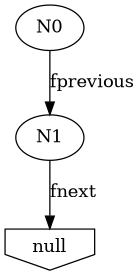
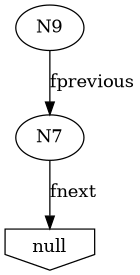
node "N0": label "N0" -> "N9"
node "N1": label "N1" -> "N7"
